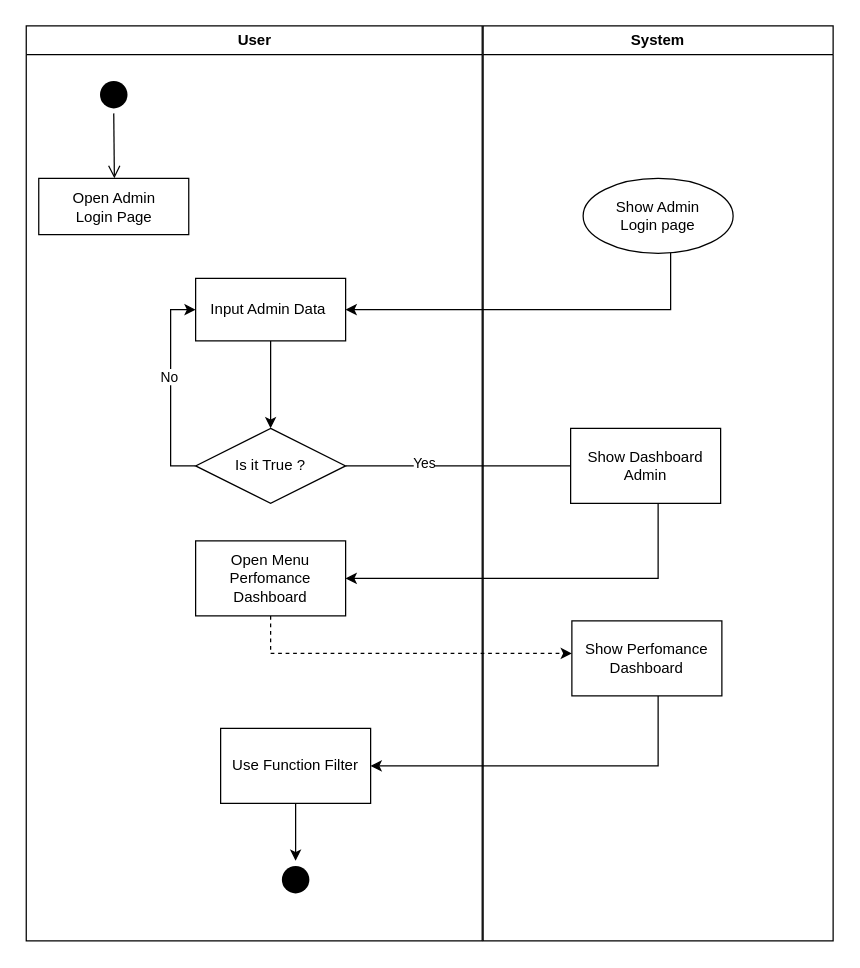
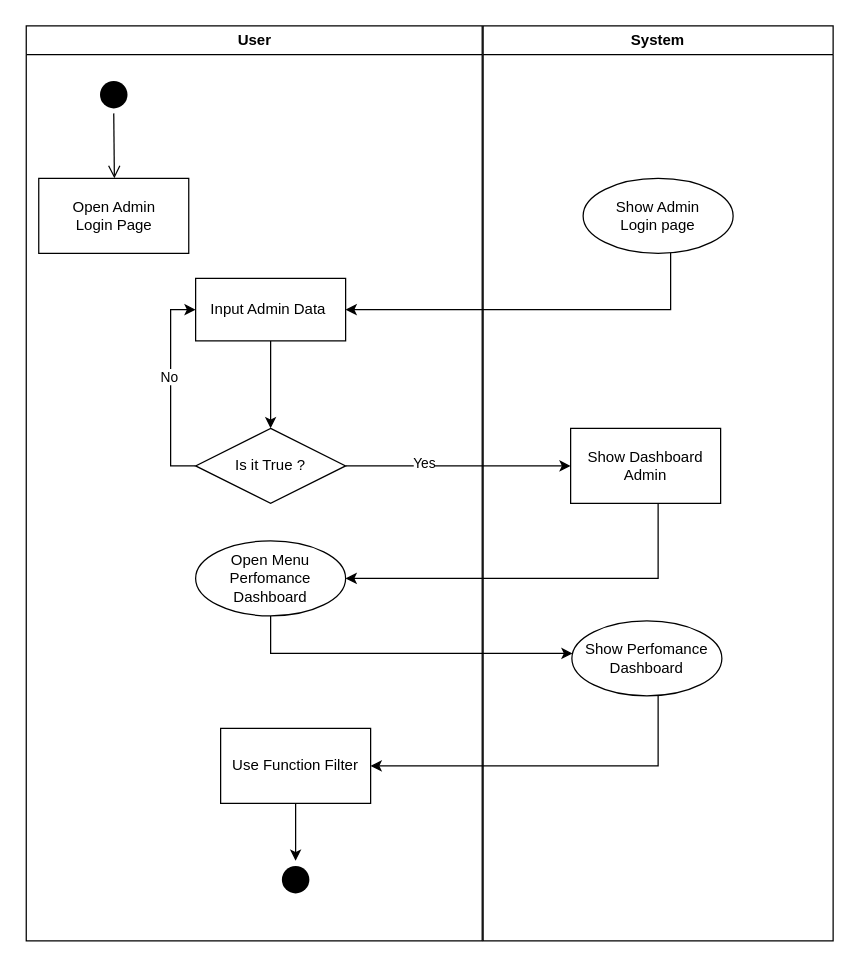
node "Open Admin Login Page": size 150x56 -> 150x75
edge "Is it True ?" -- "Show Dashboard Admin": arrowhead none -> classic
node "Open Menu Perfomance Dashboard": shape rectangle -> ellipse
edge "Open Menu Perfomance Dashboard" -> "Show Perfomance Dashboard": style dashed -> solid
node "Show Perfomance Dashboard": shape rectangle -> ellipse
